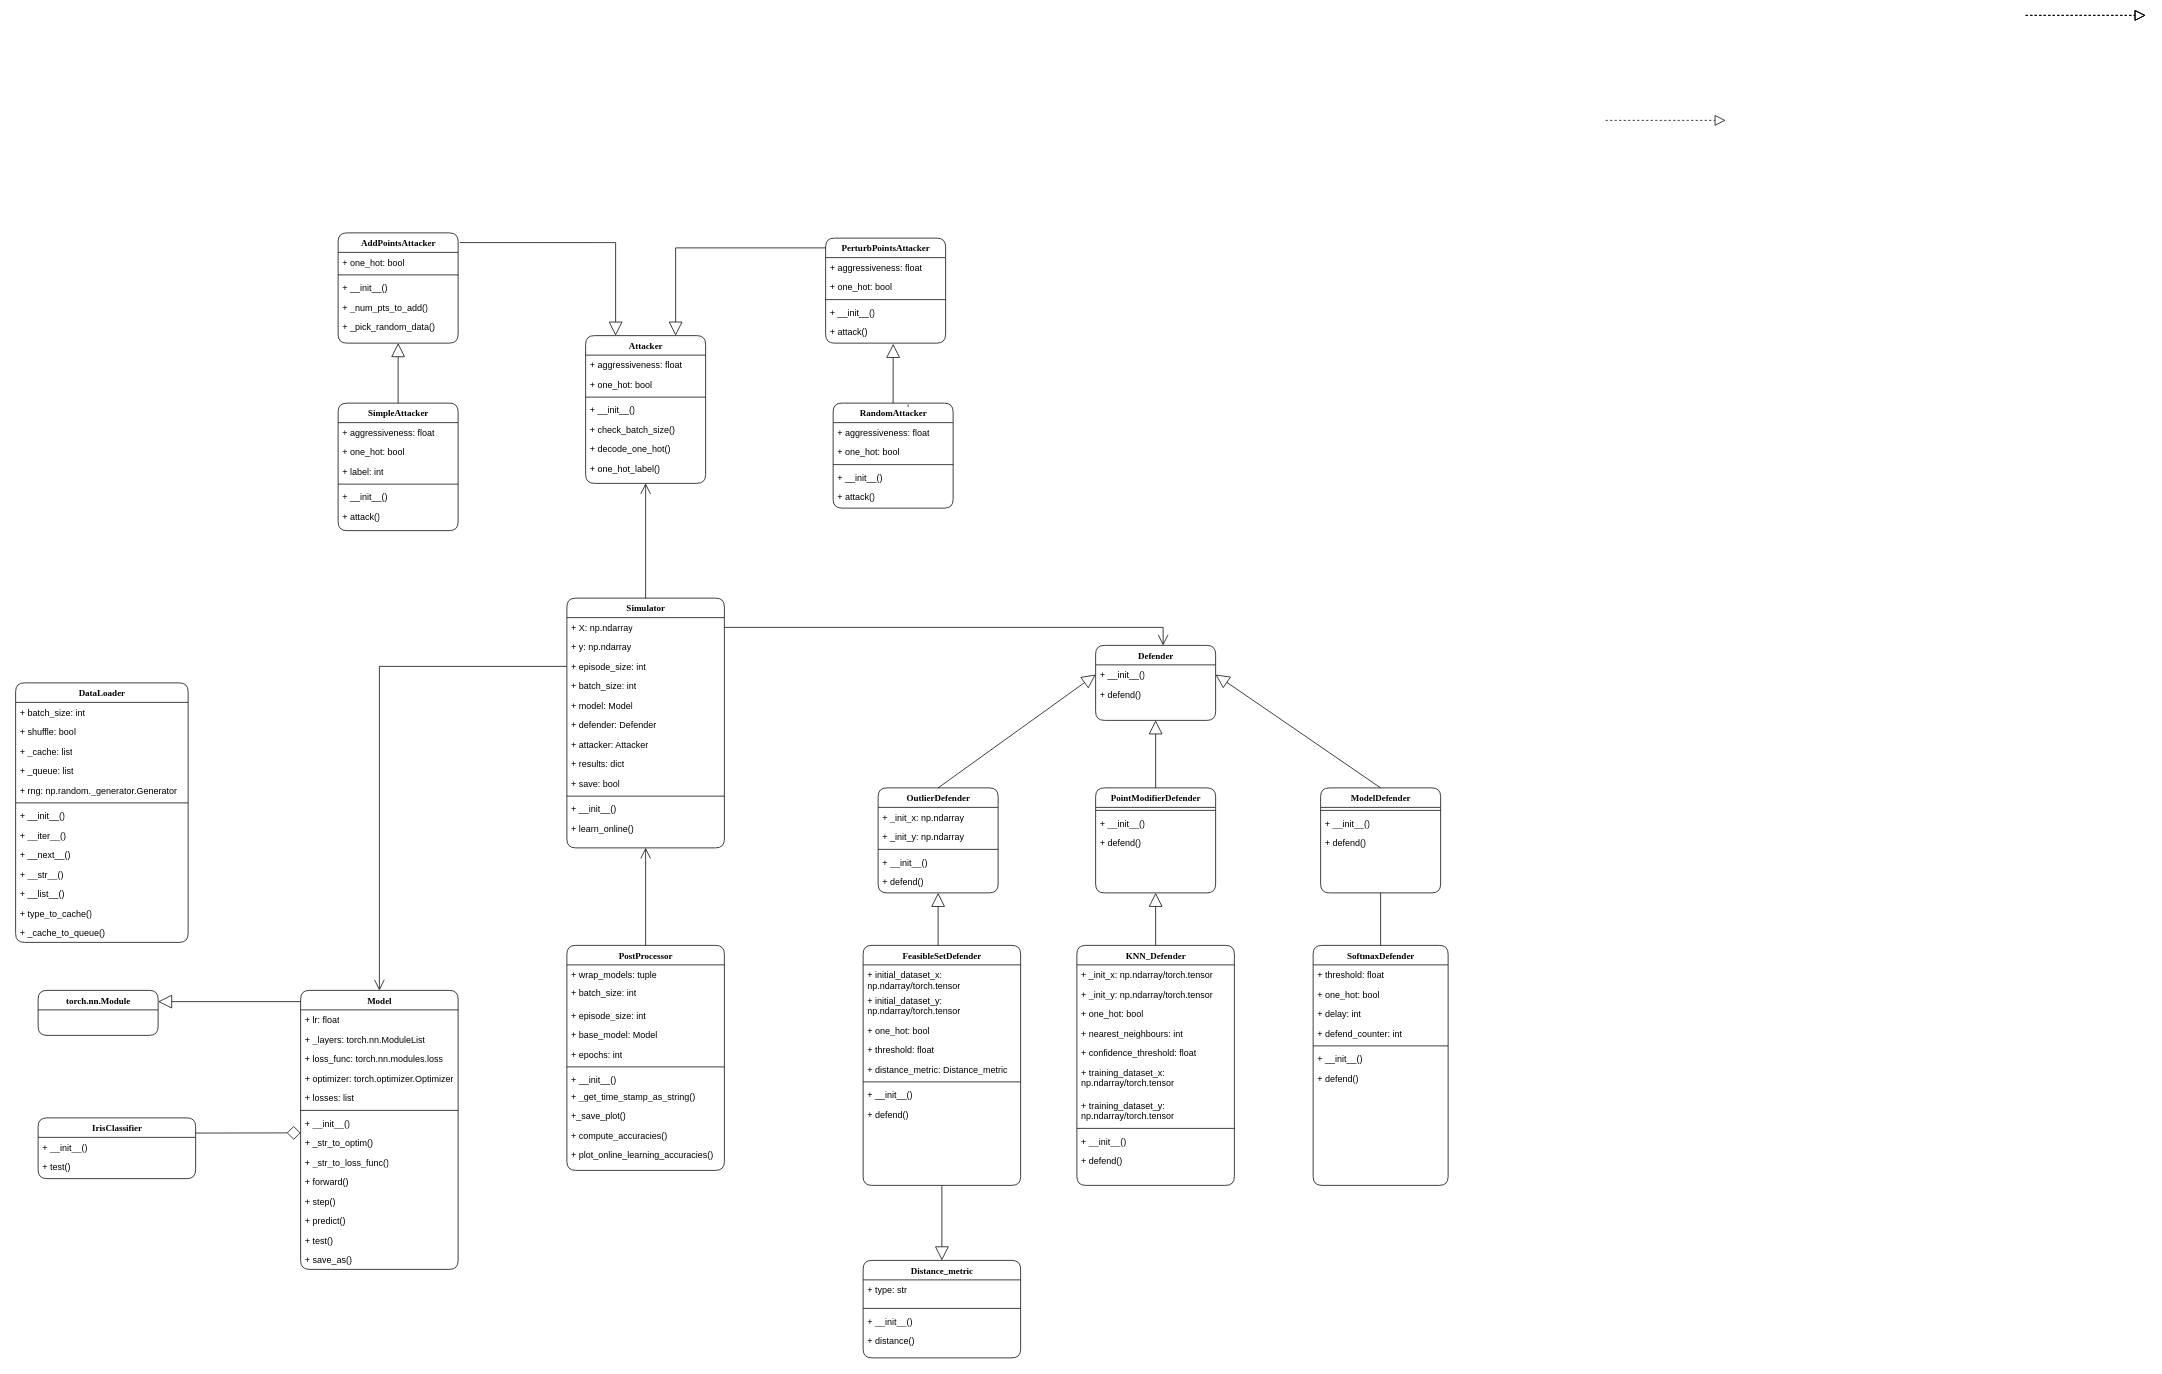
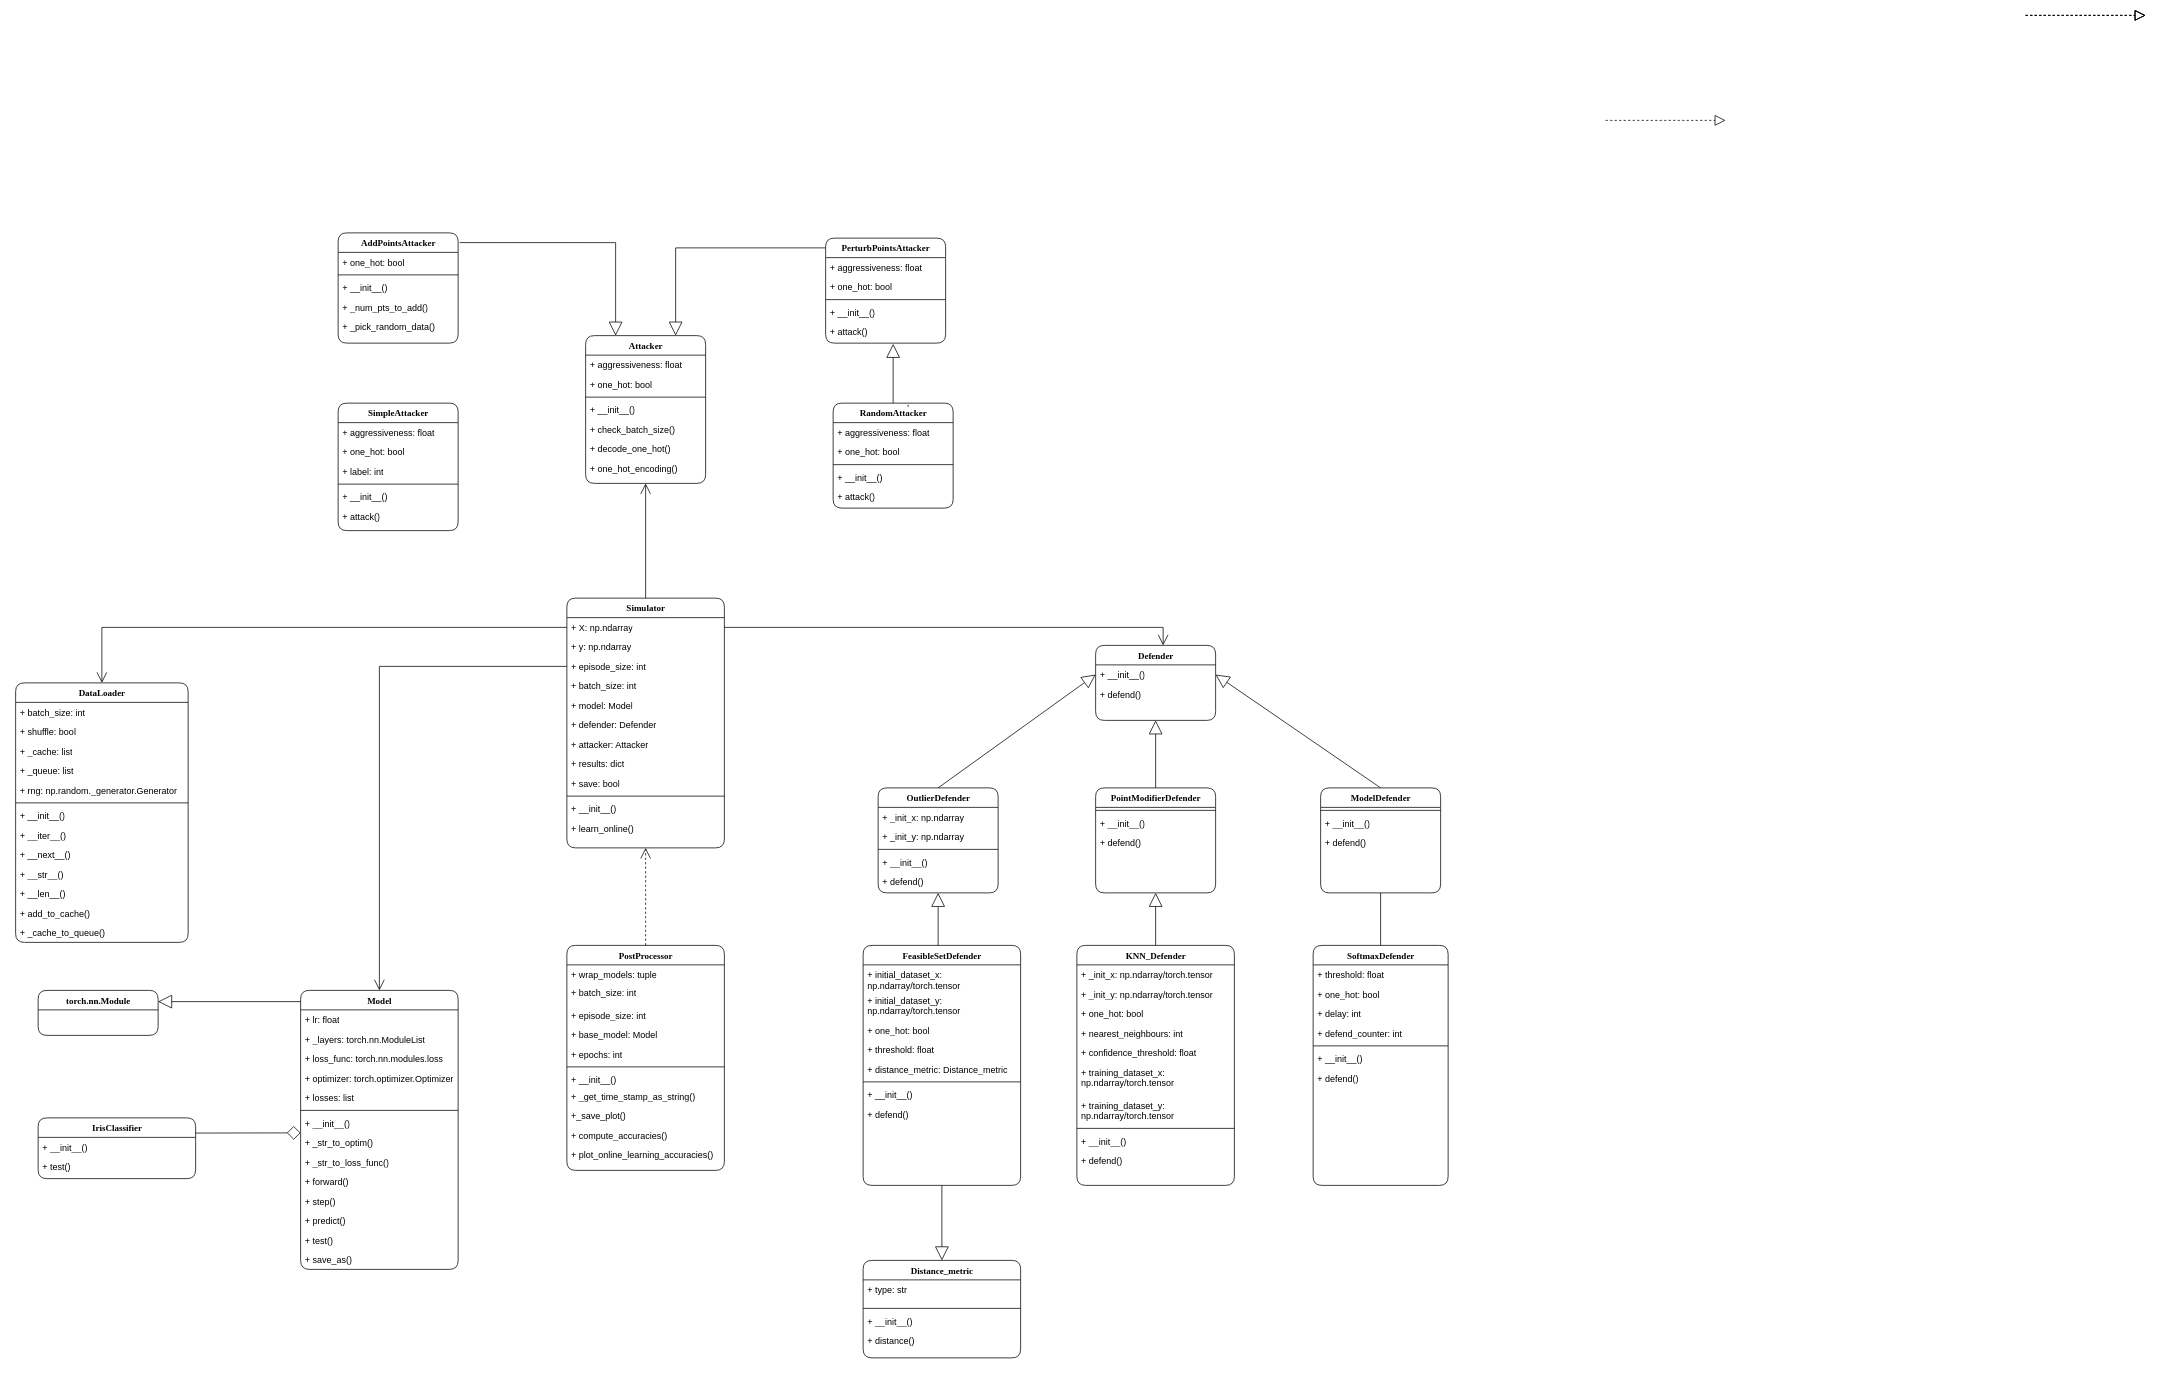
edge "SimpleAttacker" -> "AddPointsAttacker": removed
node "+ one_hot_label()": label "+ one_hot_label()" -> "+ one_hot_encoding()"
edge "+ X: np.ndarray" -> "DataLoader": added
node "+ __list__()": label "+ __list__()" -> "+ __len__()"
edge "PostProcessor" -> "Simulator": style solid -> dashed
node "+ type_to_cache()": label "+ type_to_cache()" -> "+ add_to_cache()"
